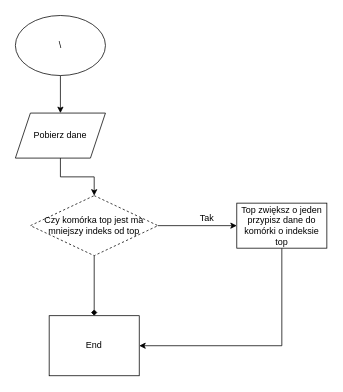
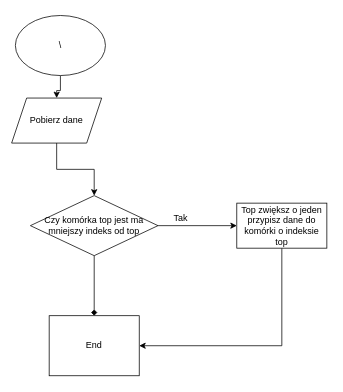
node "Pobierz dane": moved (60, 135) -> (57, 120)
node "Tak": moved (207, 218) -> (180, 218)
node "Czy komórka top jest ma mniejszy indeks od top": style dashed -> solid
